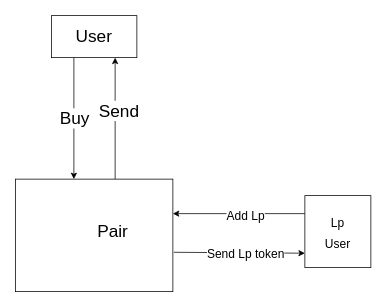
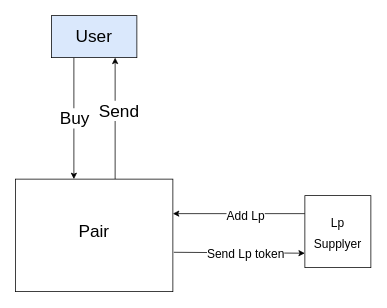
node "User": fillcolor #ffffff -> #dae8fc
node "Pair": moved (113, 231) -> (94, 231)
node "Lp User": label "Lp User" -> "Lp Supplyer"
